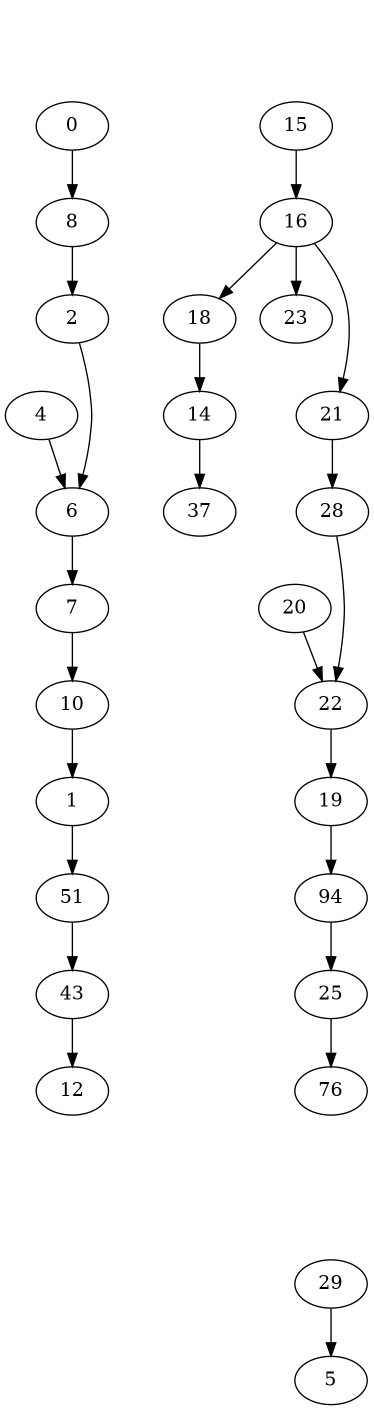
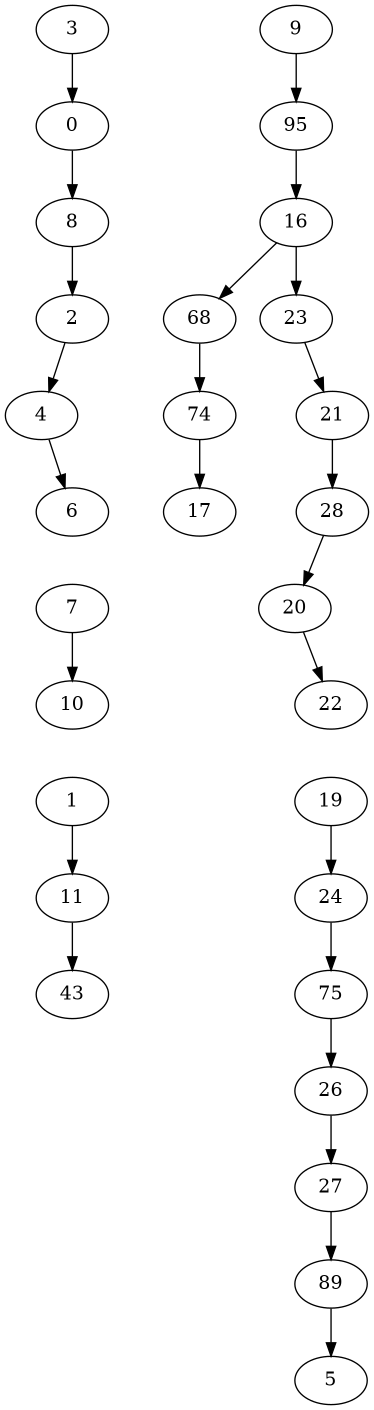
node "3": added
node "9": added
node "15": label "15" -> "95"
edge "16" -> "21": now "23" -> "21"
node "18": label "18" -> "68"
edge "2" -> "6": now "2" -> "4"
node "14": label "14" -> "74"
node "37": label "37" -> "17"
edge "6" -> "7": removed
edge "28" -> "22": now "28" -> "20"
edge "10" -> "1": removed
edge "22" -> "19": removed
node "51": label "51" -> "11"
node "94": label "94" -> "24"
node "25": label "25" -> "75"
node "12": removed
node "76": label "76" -> "26"
node "27": added
node "29": label "29" -> "89"
